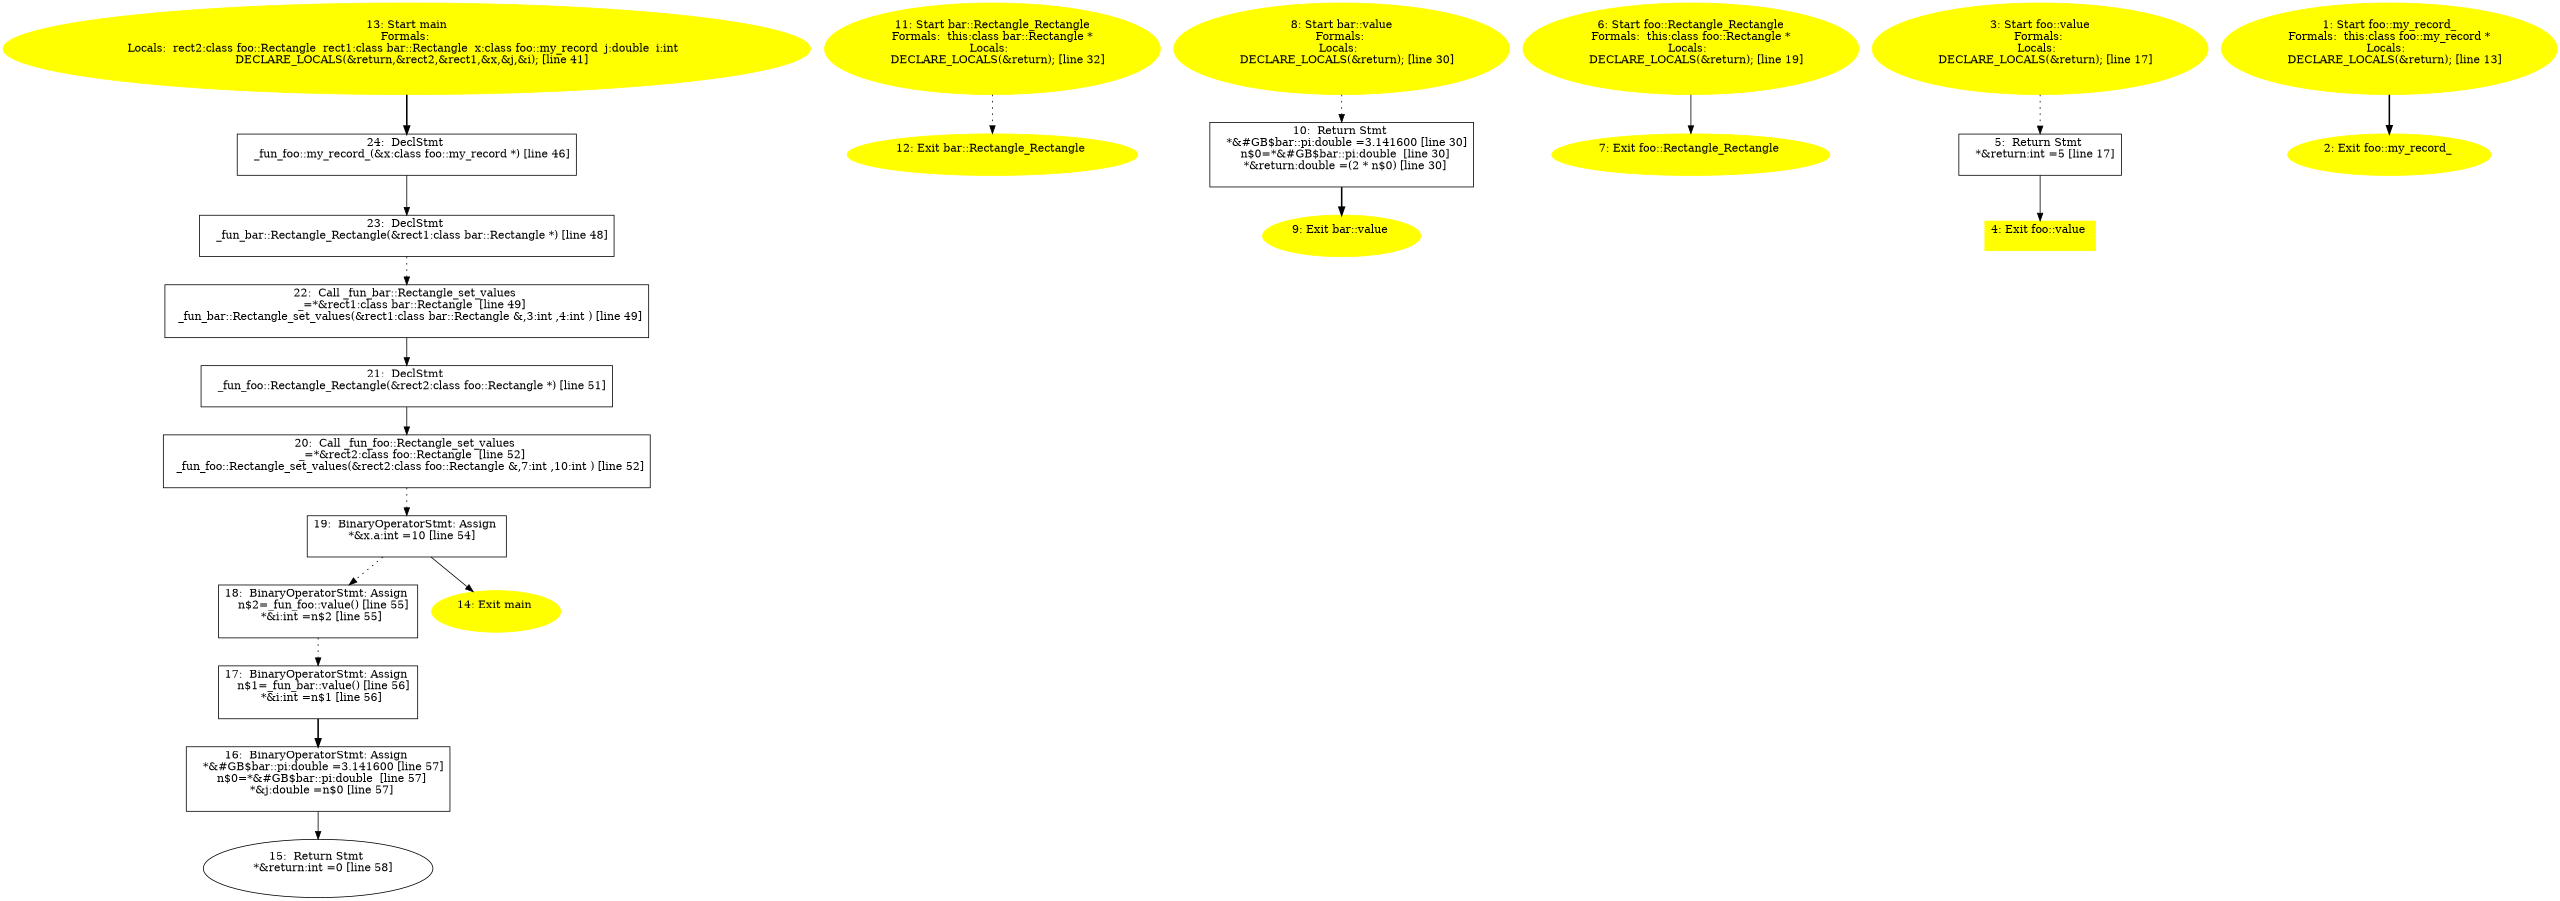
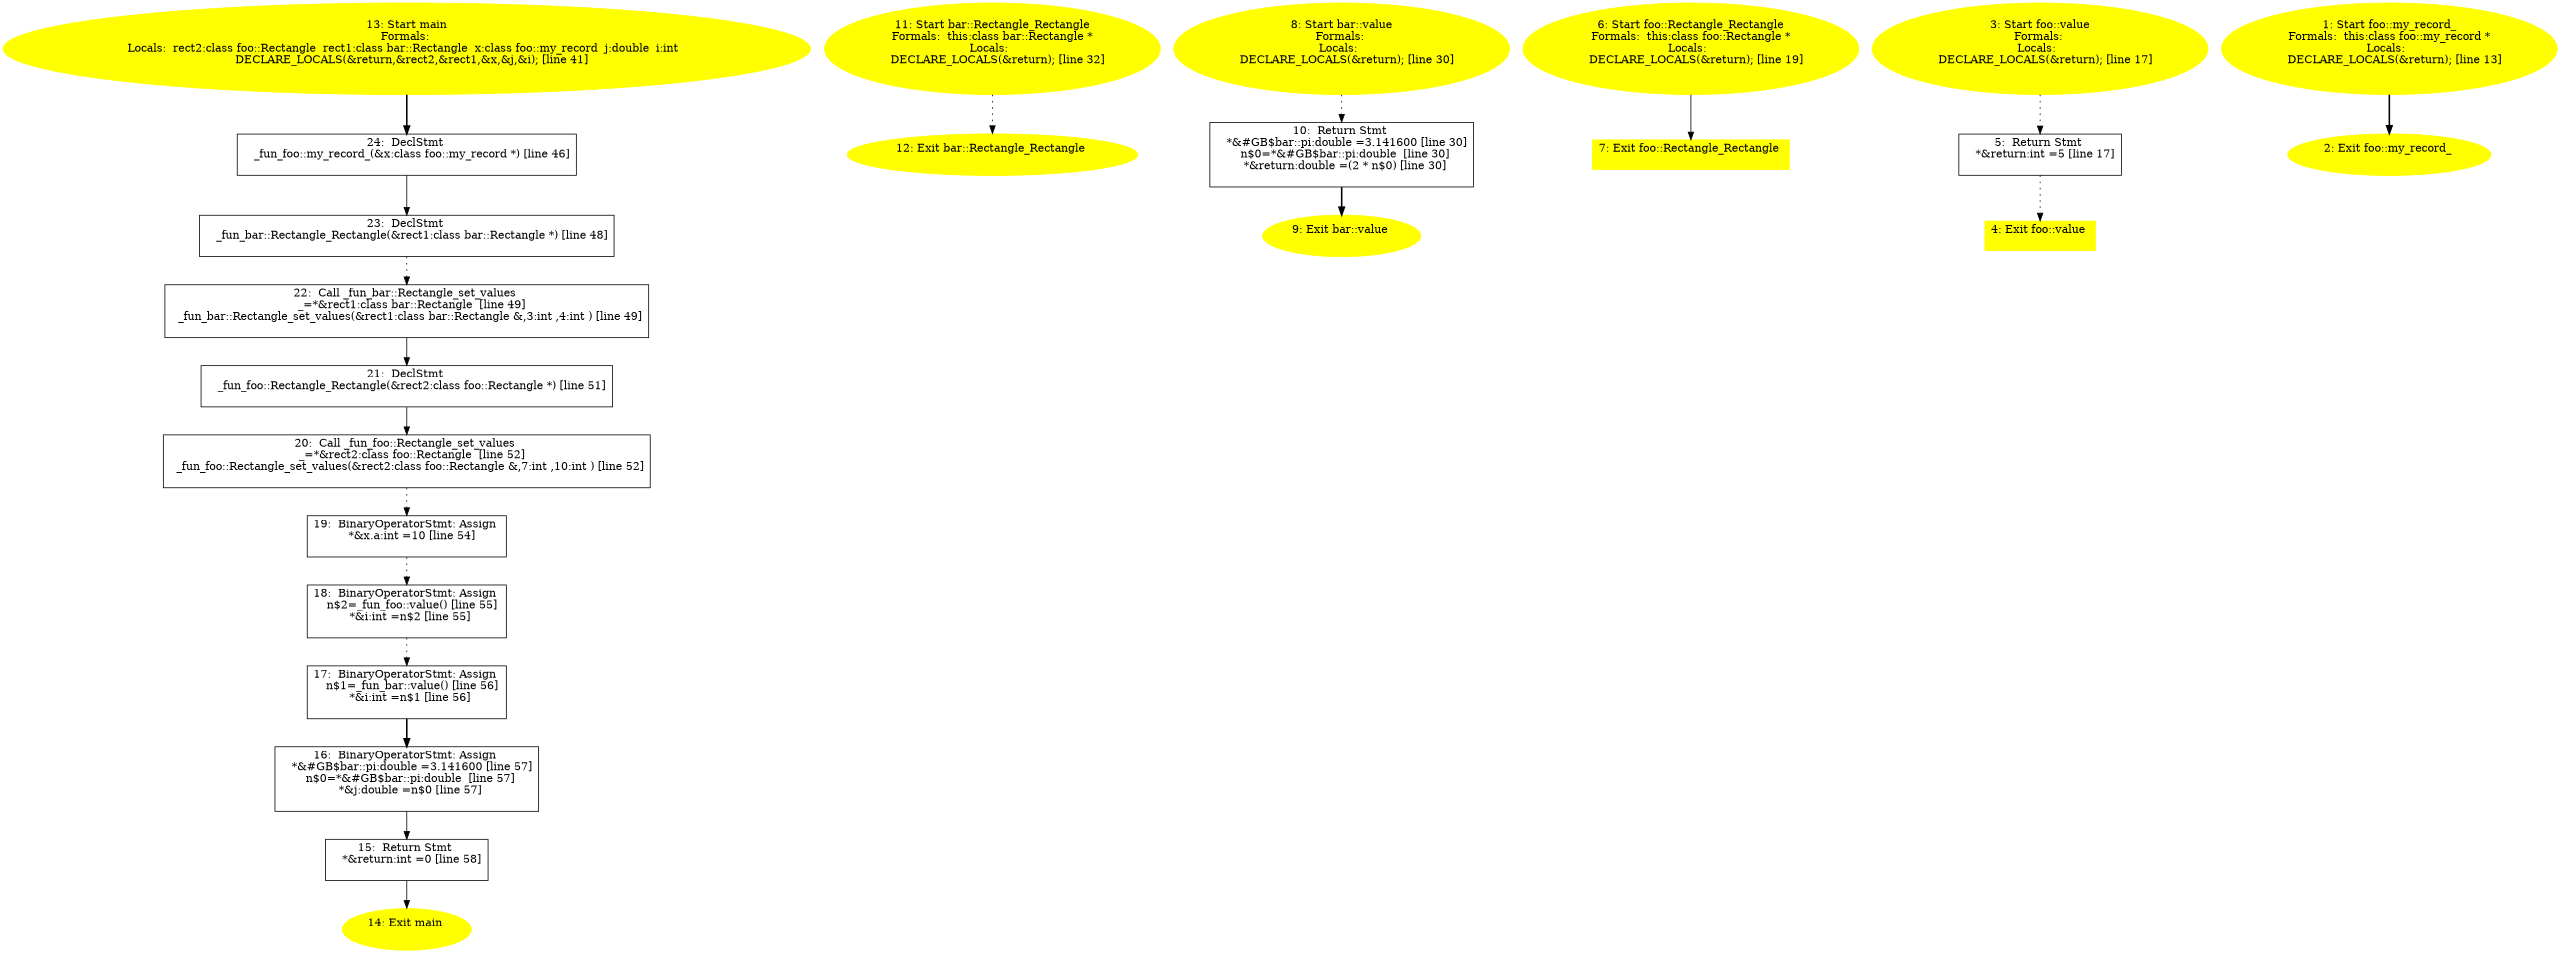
node "7: Exit foo::Rectangle_Rectangle": shape ellipse -> box
edge "5:  Return Stmt *&return:int =5 [line 17]" -> "4: Exit foo::value": style solid -> dotted
edge "19:  BinaryOperatorStmt: Assign *&x.a:int =10 [line 54]" -> "14: Exit main": now "15:  Return Stmt *&return:int =0 [line 58]" -> "14: Exit main"
node "15:  Return Stmt *&return:int =0 [line 58]": shape ellipse -> box
